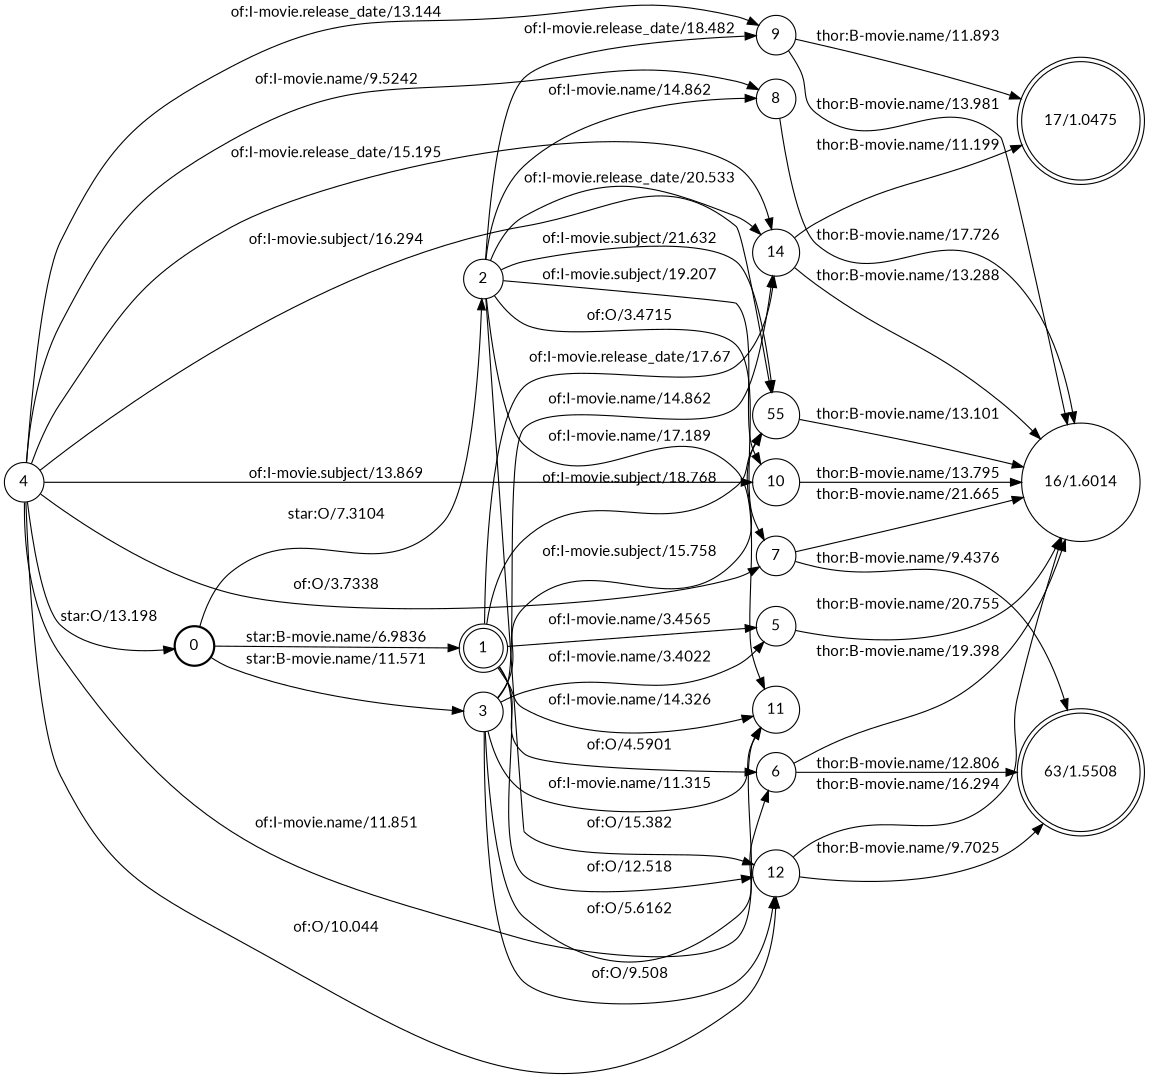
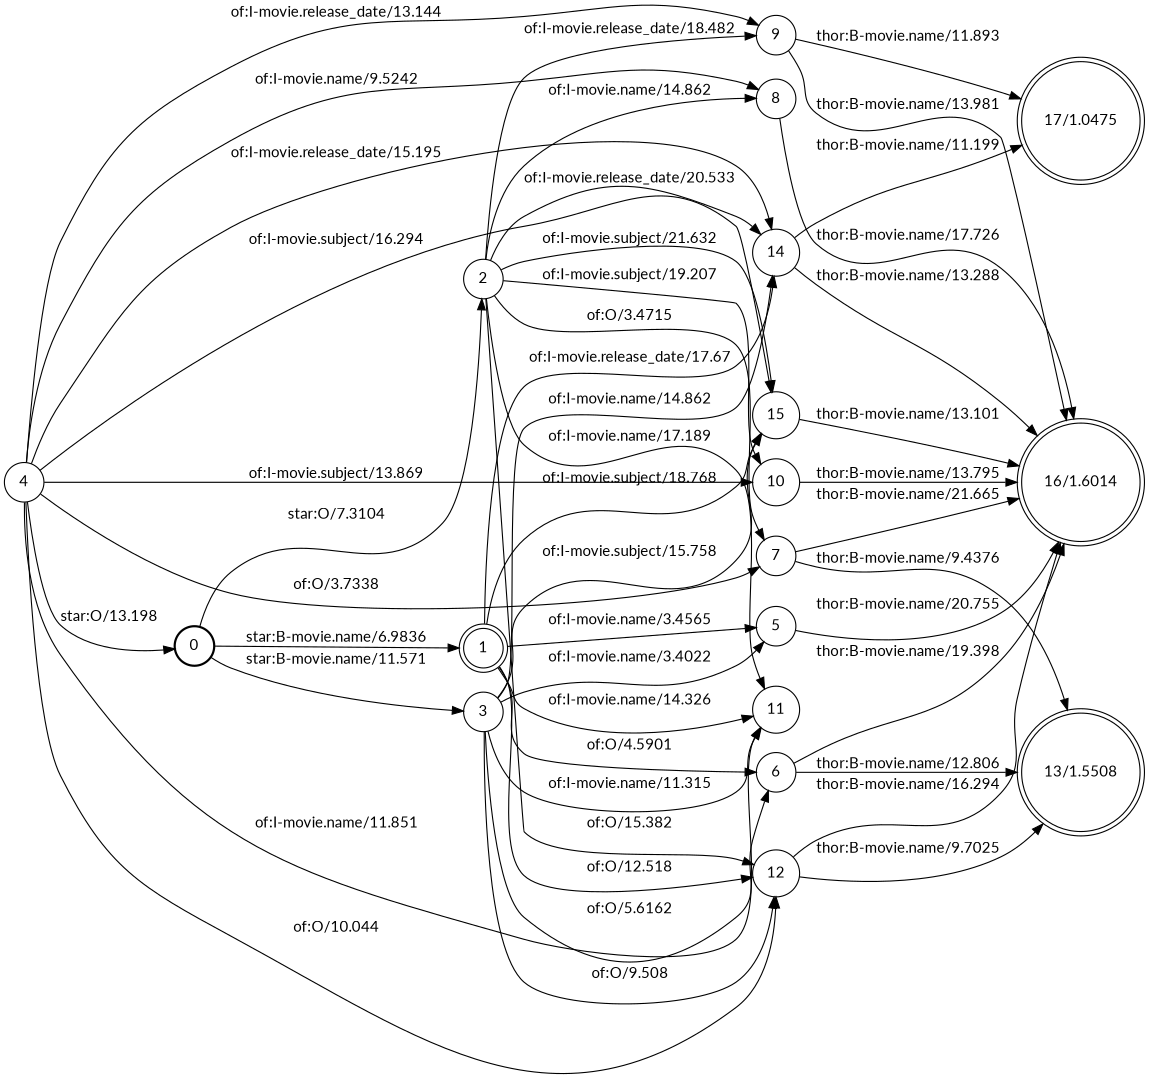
node "55": label "55" -> "15"
node "16/1.6014": shape circle -> doublecircle
node "63/1.5508": label "63/1.5508" -> "13/1.5508"
